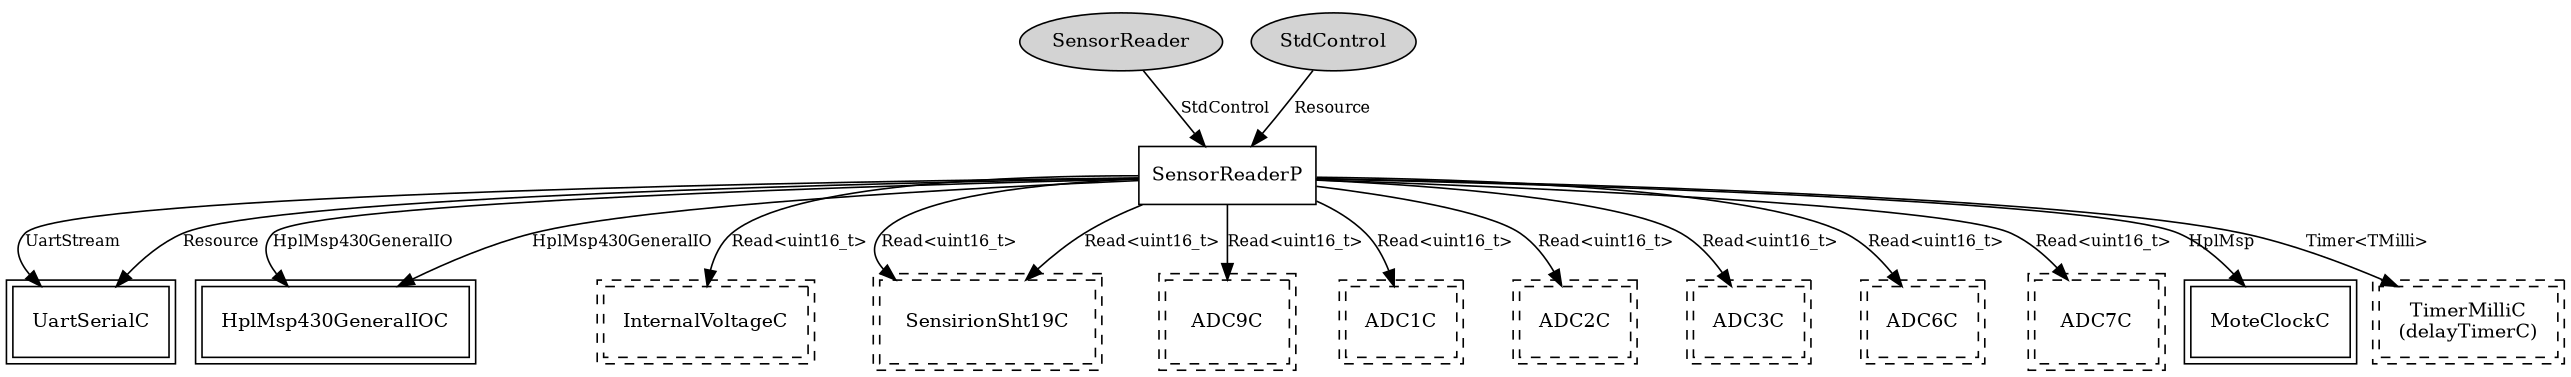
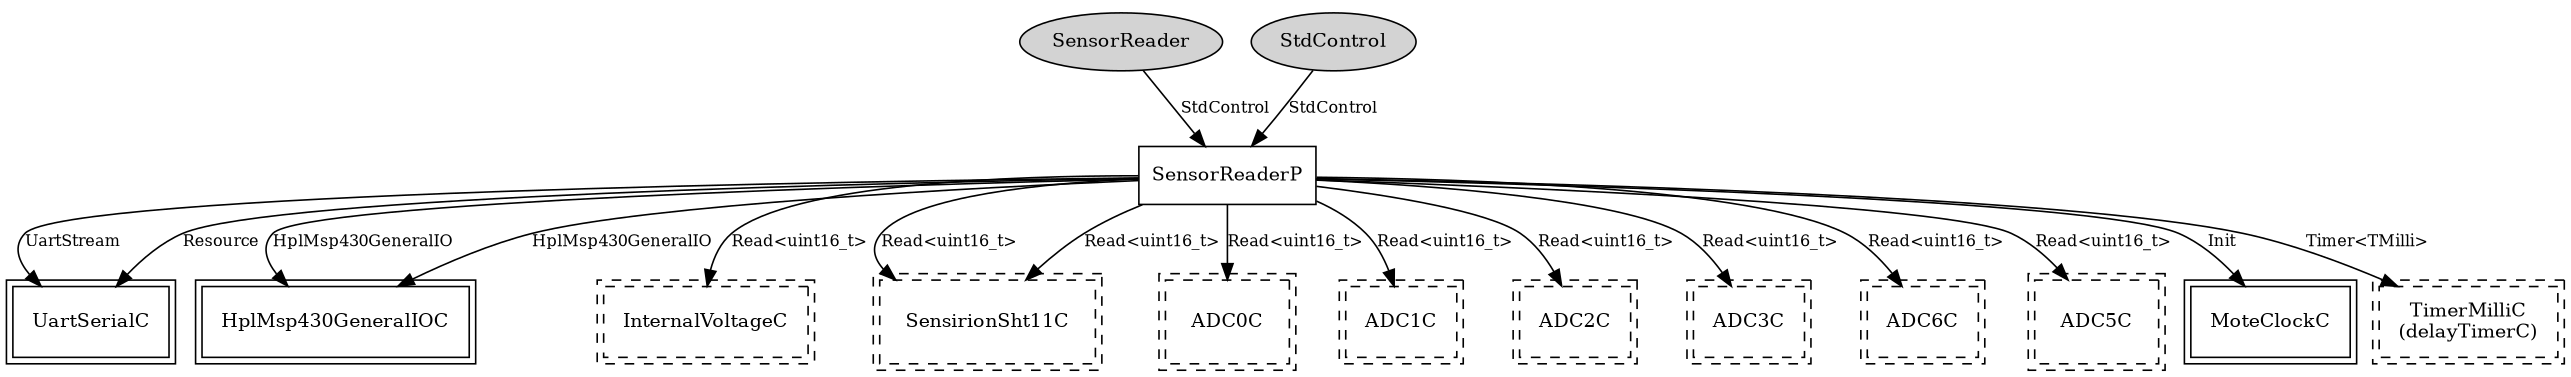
edge "StdControl" -> "SensorReaderP": label "Resource" -> "StdControl"
edge "SensorReaderP" -> "MoteClockC": label "HplMsp" -> "Init"
node "SensirionSht19C": label "SensirionSht19C" -> "SensirionSht11C"
node "ADC9C": label "ADC9C" -> "ADC0C"
node "ADC7C": label "ADC7C" -> "ADC5C"
